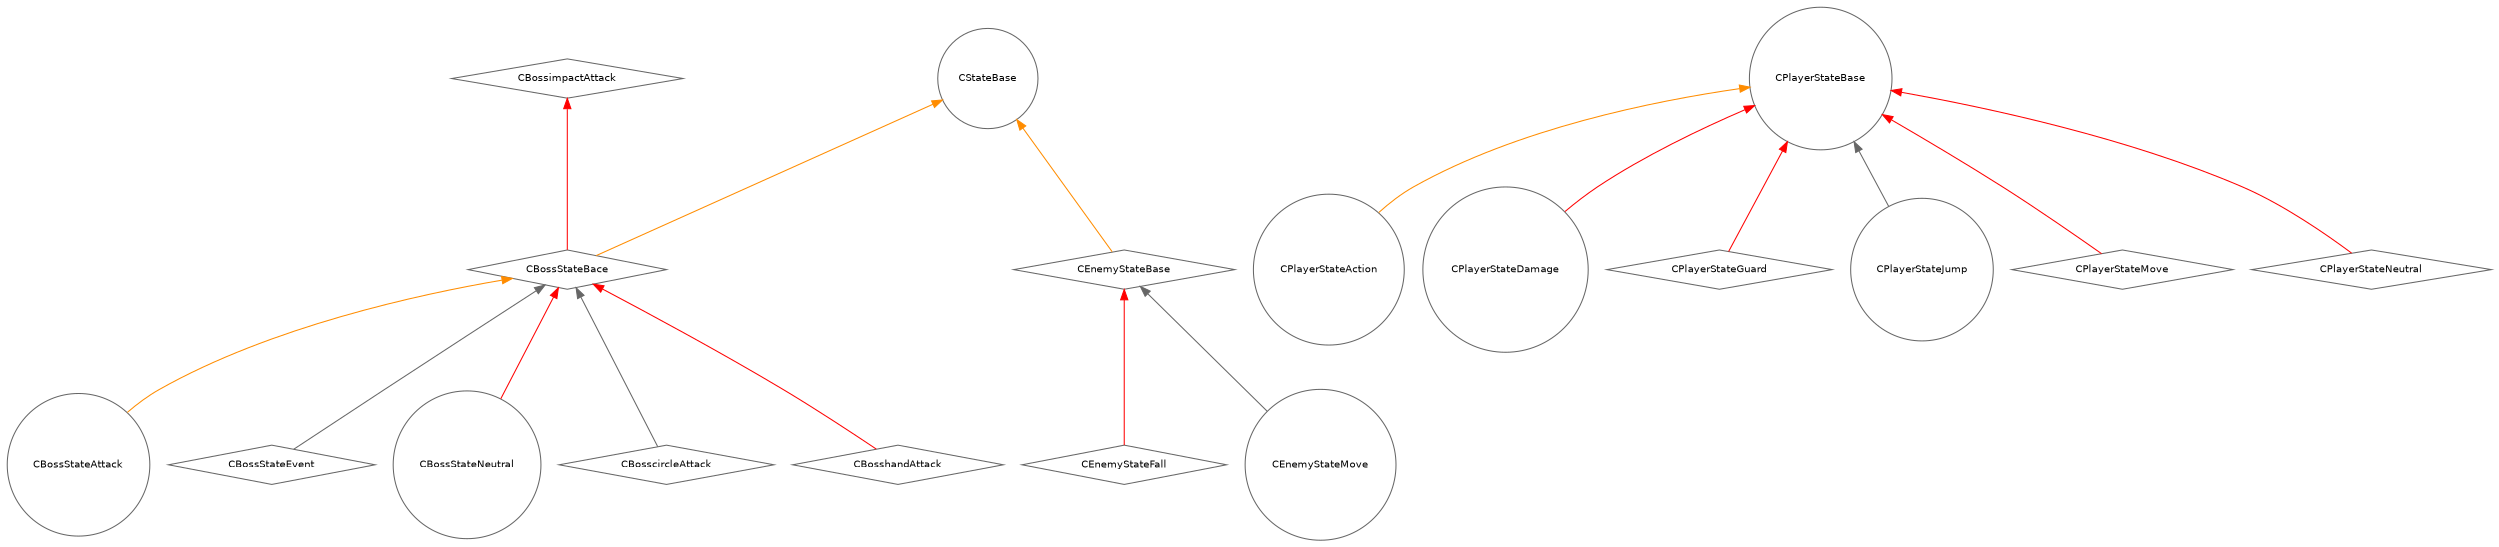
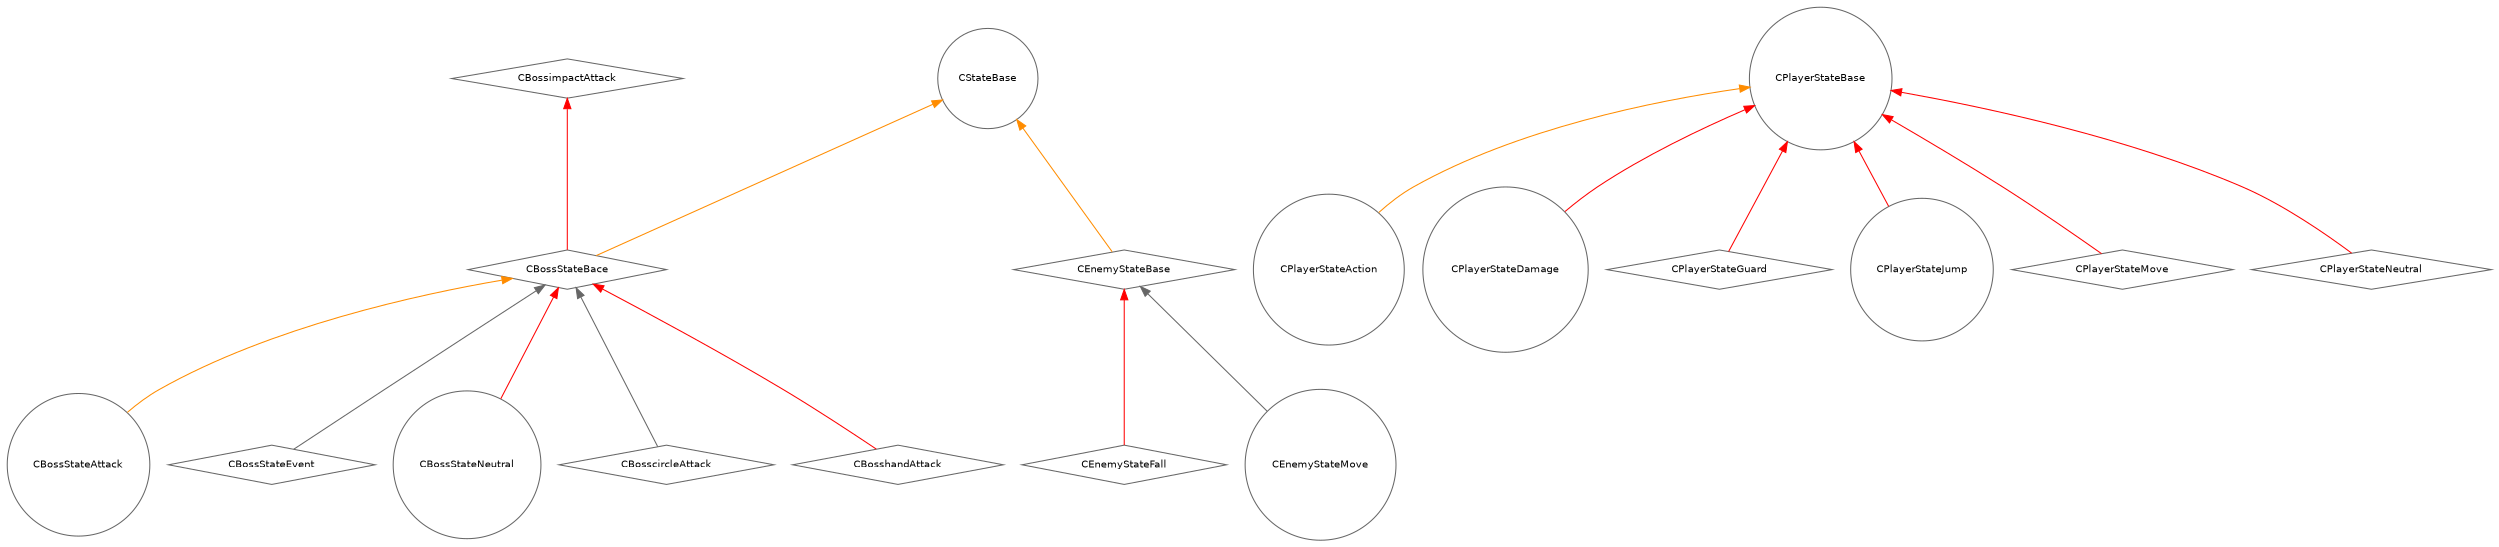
edge "CPlayerStateJump" -> "CPlayerStateBase": color gray40 -> red
